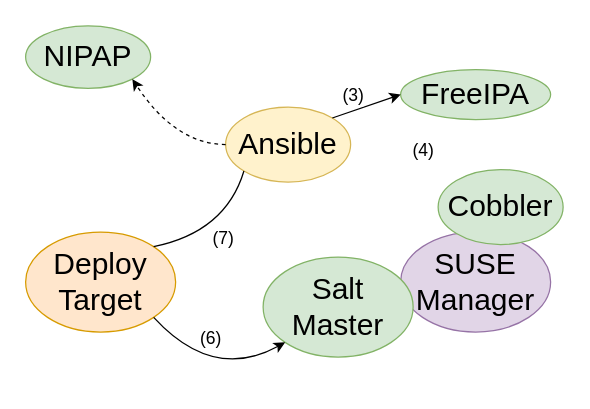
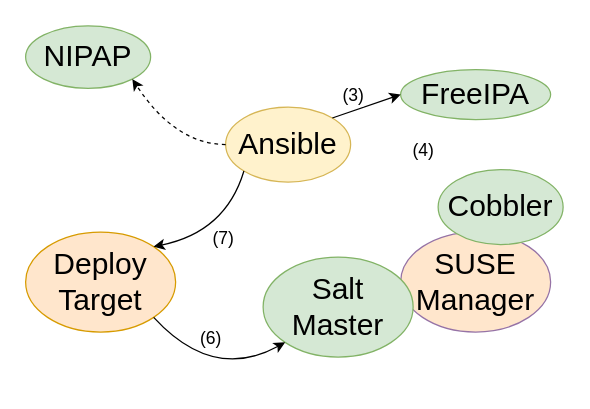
edge "Ansible" -- "Deploy Target": arrowhead none -> classic
node "SUSE Manager": fillcolor #e1d5e7 -> #ffe6cc
